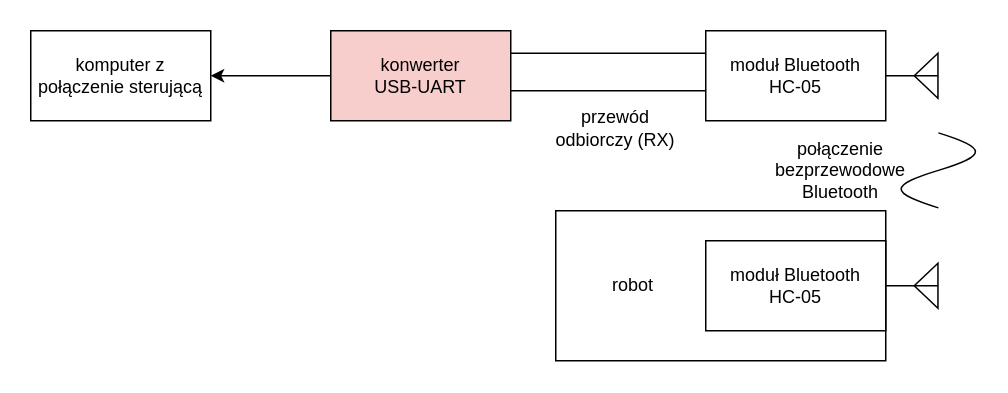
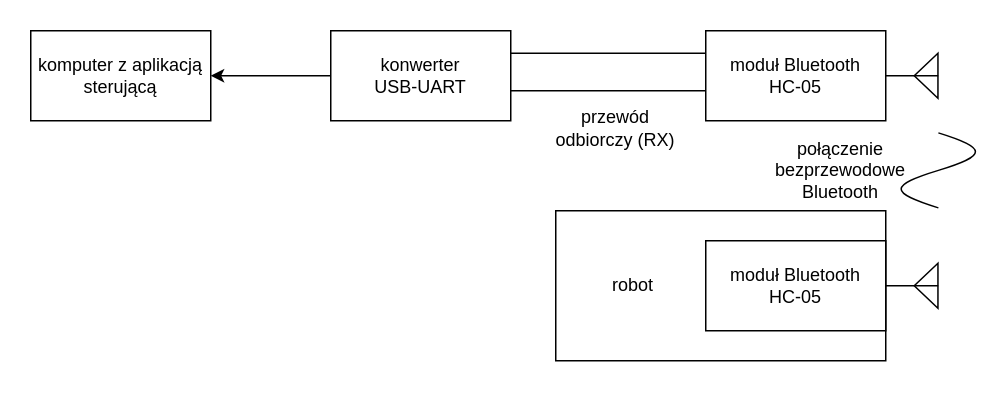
node "komputer z połączenie sterującą": label "komputer z połączenie sterującą" -> "komputer z aplikacją sterującą"
node "konwerter USB-UART": fillcolor #f8cecc -> #ffffff
